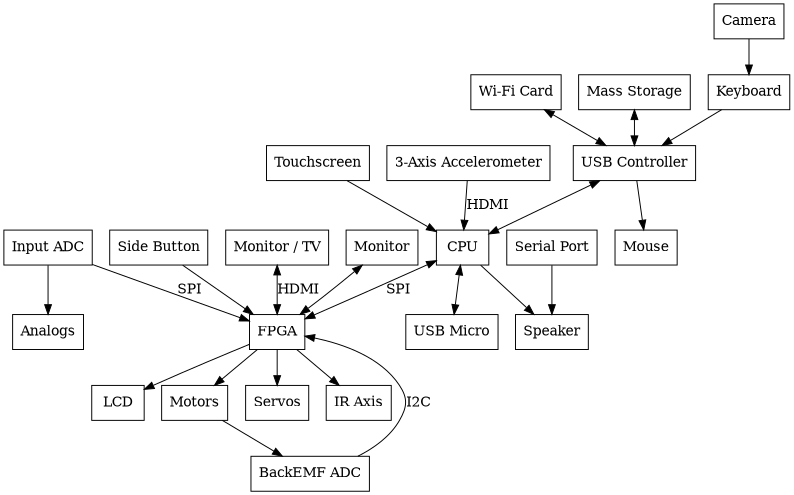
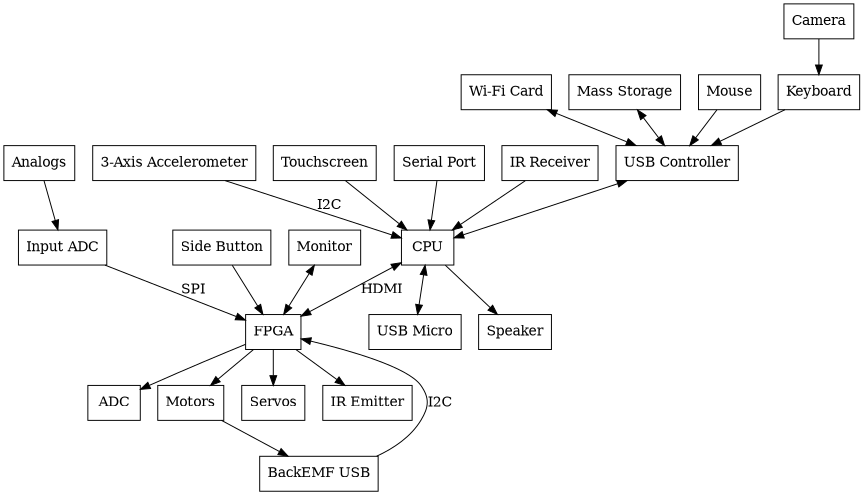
node "IR Receiver": added
edge "USB Controller" -> "Mouse": reversed
edge "3-Axis Accelerometer" -> "CPU": label "HDMI" -> "I2C"
node "Monitor / TV": removed
edge "Input ADC" -> "Analogs": reversed
edge "Serial Port" -> "Speaker": now "Serial Port" -> "CPU"
edge "CPU" -- "FPGA": label "SPI" -> "HDMI"
node "LCD": label "LCD" -> "ADC"
node "IR Axis": label "IR Axis" -> "IR Emitter"
node "BackEMF ADC": label "BackEMF ADC" -> "BackEMF USB"
